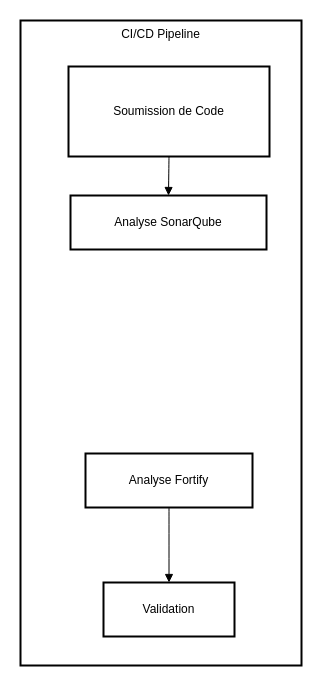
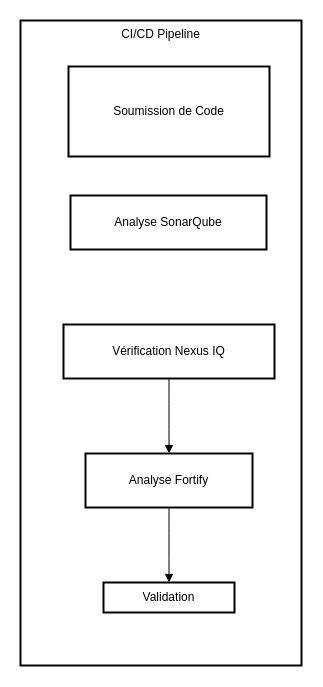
edge "Soumission de Code" -> "Analyse SonarQube": removed
node "Vérification Nexus IQ": added
edge "Vérification Nexus IQ" -> "Analyse Fortify": added
node "Validation": size 131x54 -> 131x30
